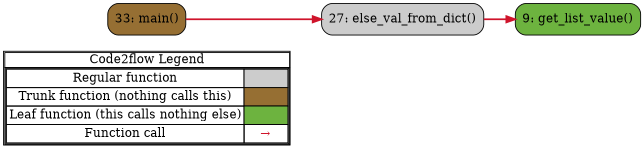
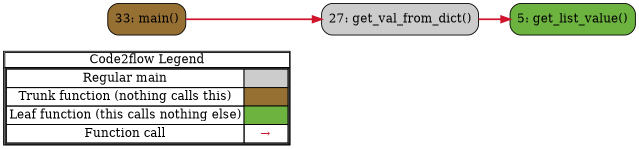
node "27: else_val_from_dict()": label "27: else_val_from_dict()" -> "27: get_val_from_dict()"
node "9: get_list_value()": label "9: get_list_value()" -> "5: get_list_value()"
node "Code2flow Legend": text "Regular function" -> "Regular main"
